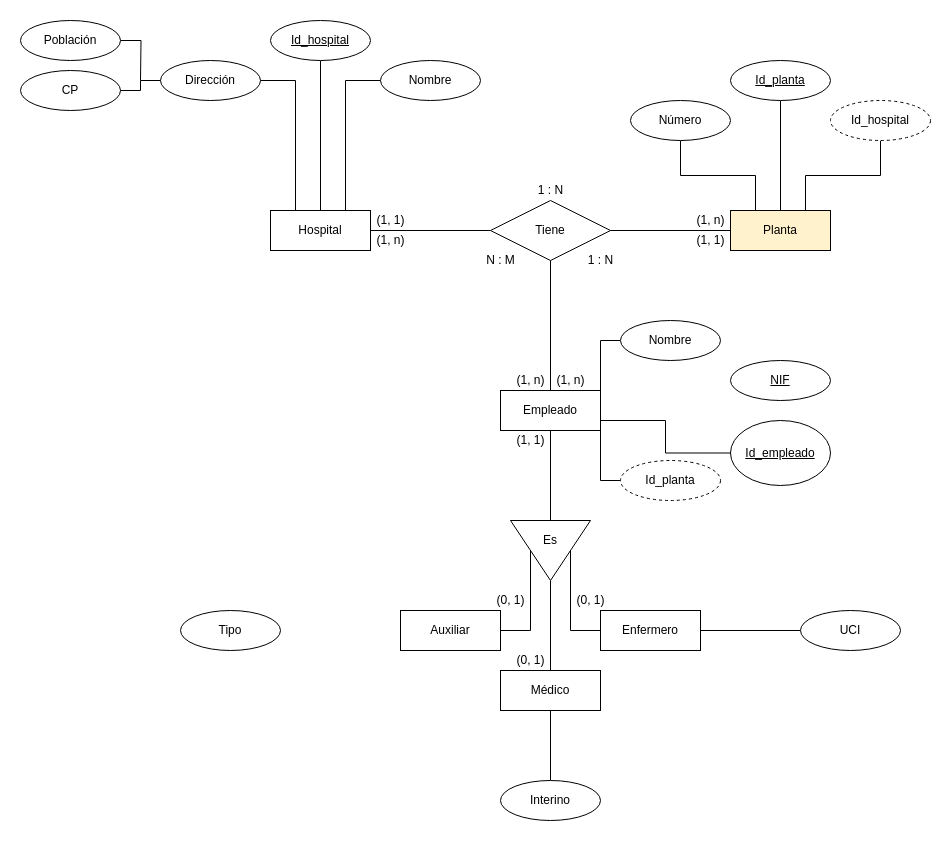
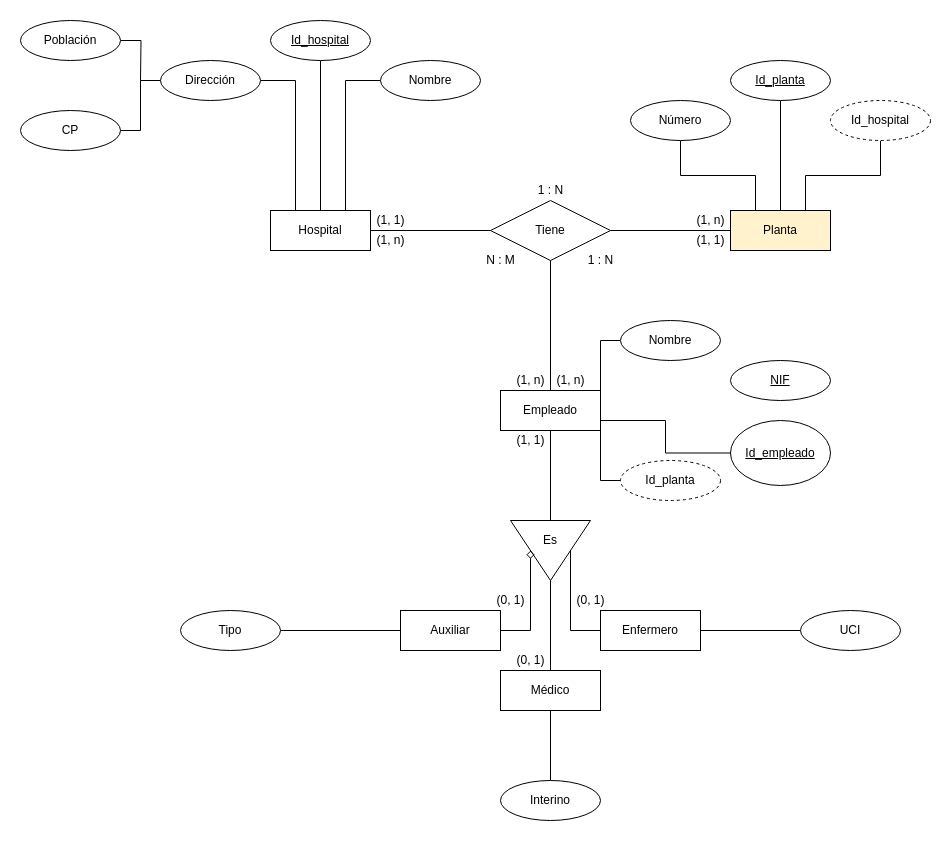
node "CP": moved (71, 91) -> (71, 131)
edge "Es" -- "Auxiliar": arrowhead none -> diamond
edge "Tipo" -- "Auxiliar": added
